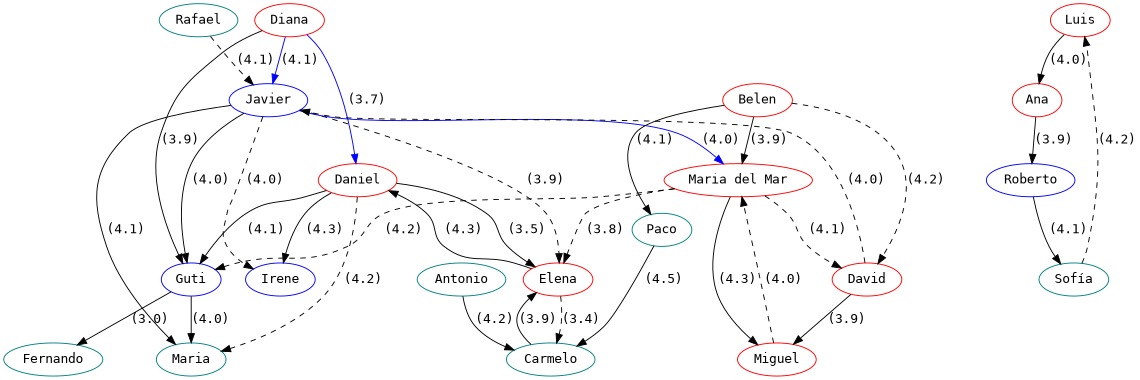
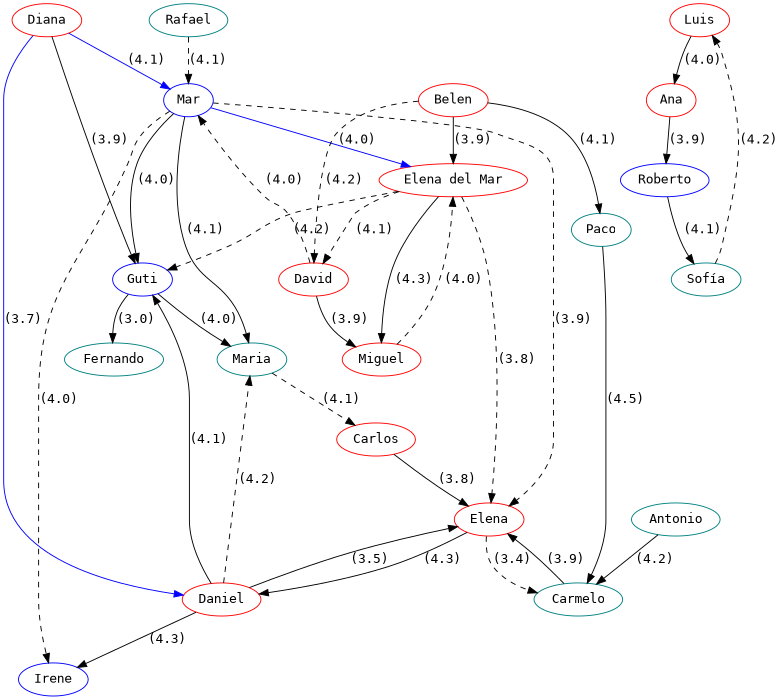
node "Javier": label "Javier" -> "Mar"
node "Maria del Mar": label "Maria del Mar" -> "Elena del Mar"
node "Carlos": added
